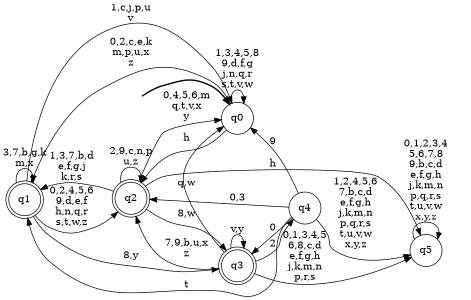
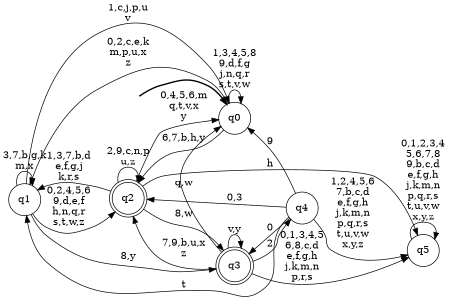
edge "q0" -> "q2": label "h" -> "6,7,b,h,y"
node "q1": shape doublecircle -> circle
